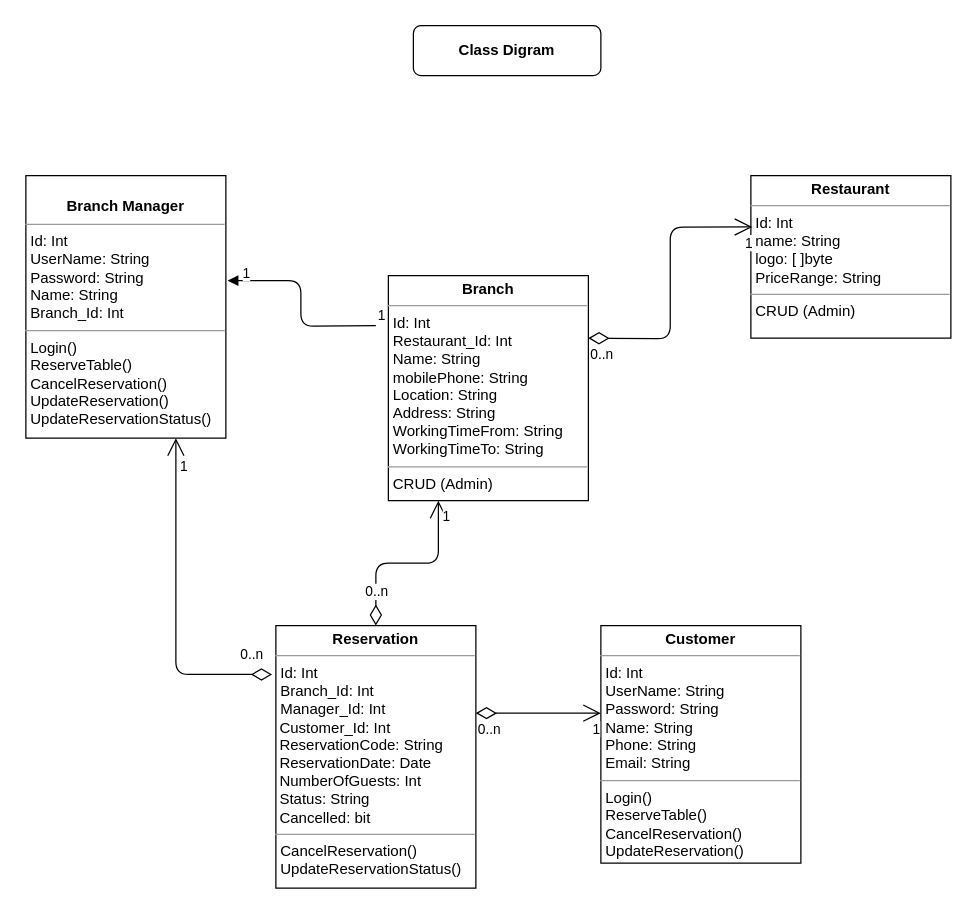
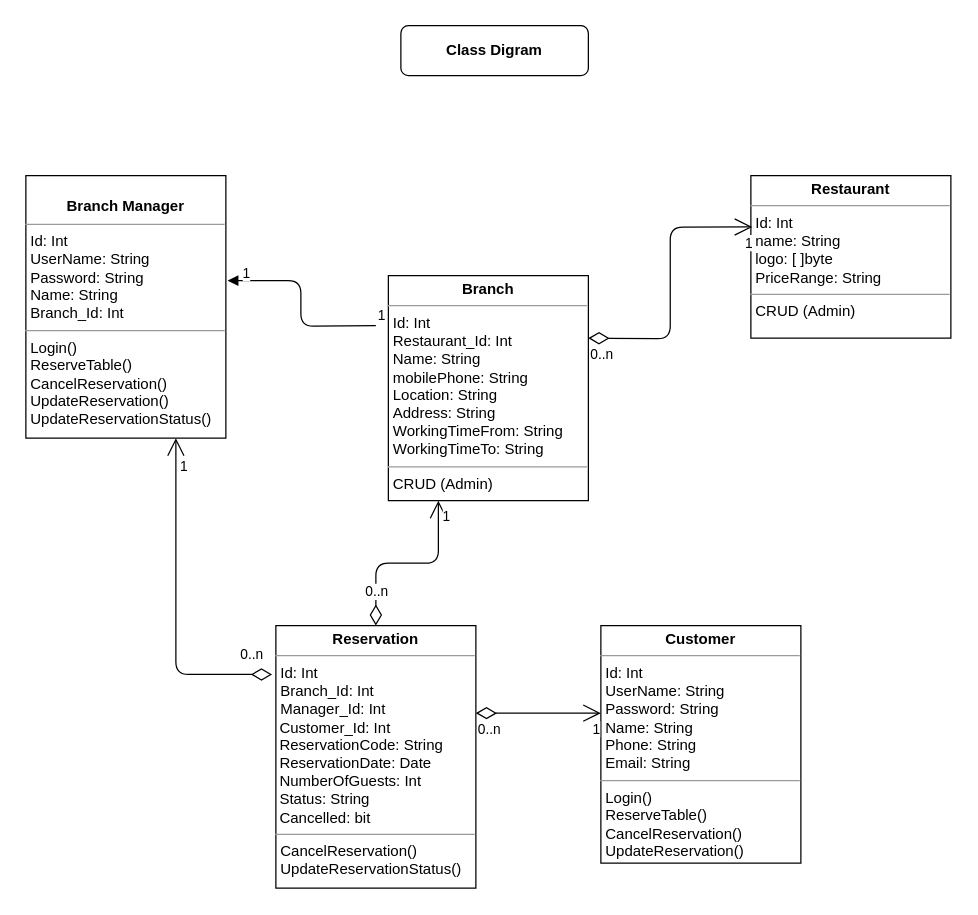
node "Class Digram": moved (507, 51) -> (494, 51)
